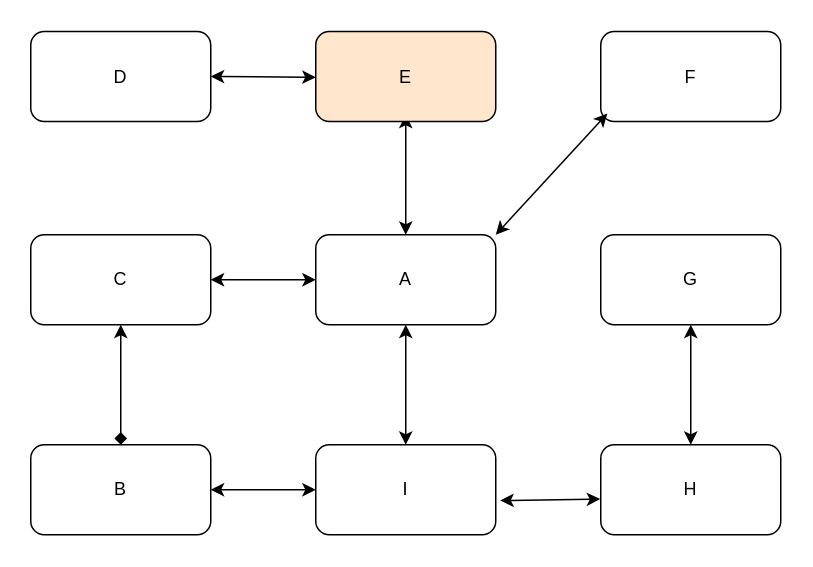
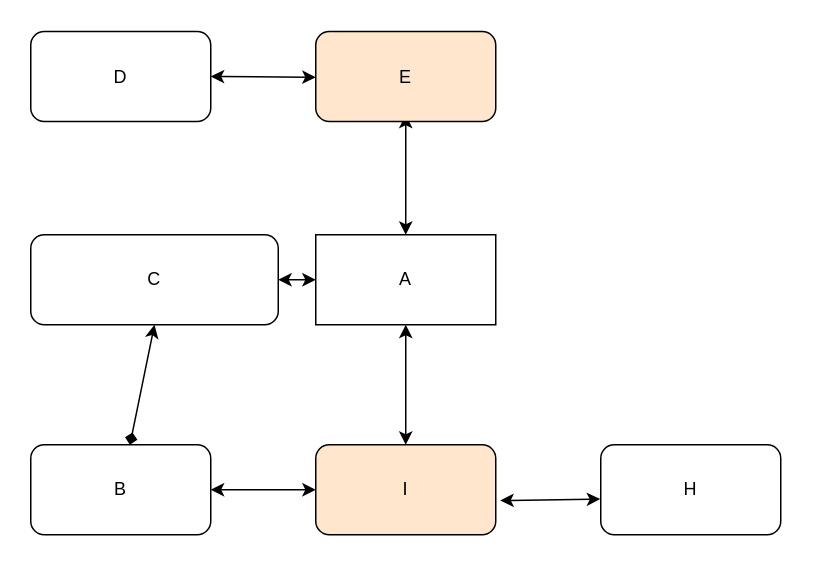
node "F": removed
edge "F" -- "A": removed
node "C": size 180x90 -> 248x90
node "A": shape rounded rectangle -> rectangle
node "G": removed
edge "G" -- "H": removed
node "I": fillcolor #ffffff -> #ffe6cc
